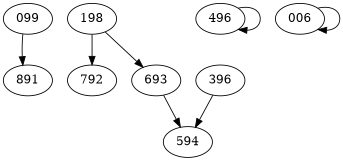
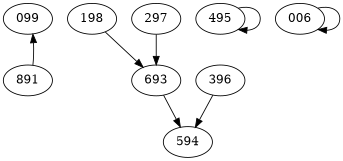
node "297": added
node "496": label "496" -> "495"
edge "099" -> "891": reversed
node "792": removed
